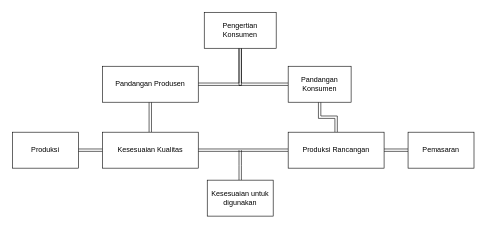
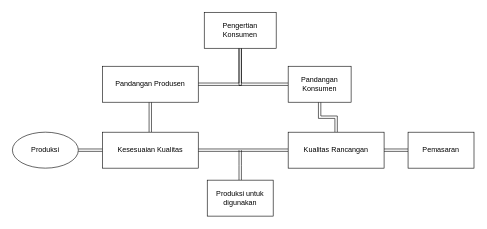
node "Produksi": shape rectangle -> ellipse
node "Produksi Rancangan": label "Produksi Rancangan" -> "Kualitas Rancangan"
node "Kesesuaian untuk digunakan": label "Kesesuaian untuk digunakan" -> "Produksi untuk digunakan"
